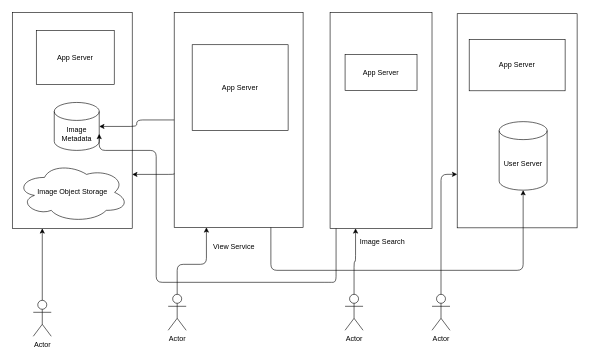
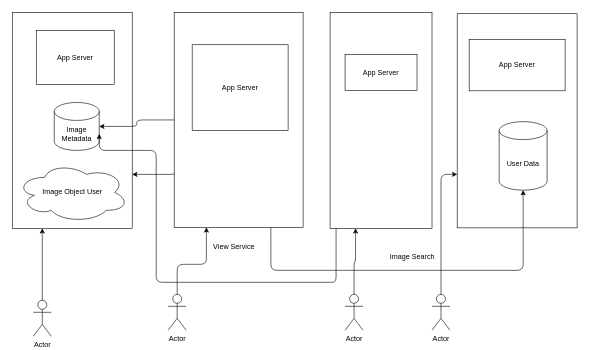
node "User Server": label "User Server" -> "User Data"
node "Image Object Storage": label "Image Object Storage" -> "Image Object User"
node "Image Search": moved (383, 242) -> (413, 257)
